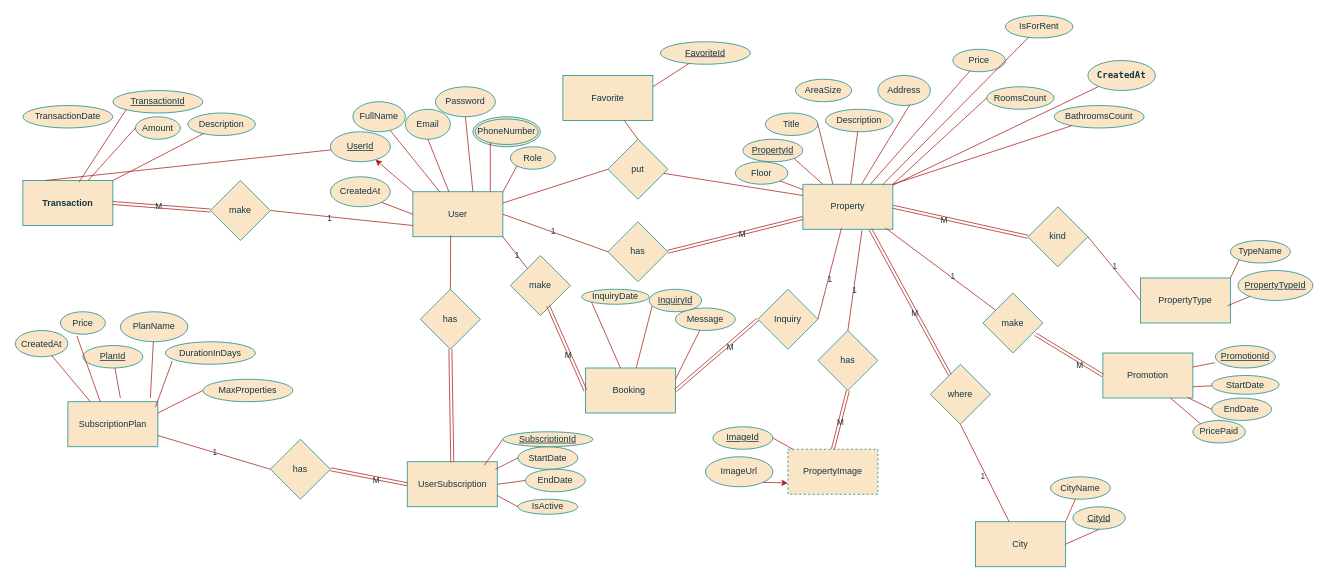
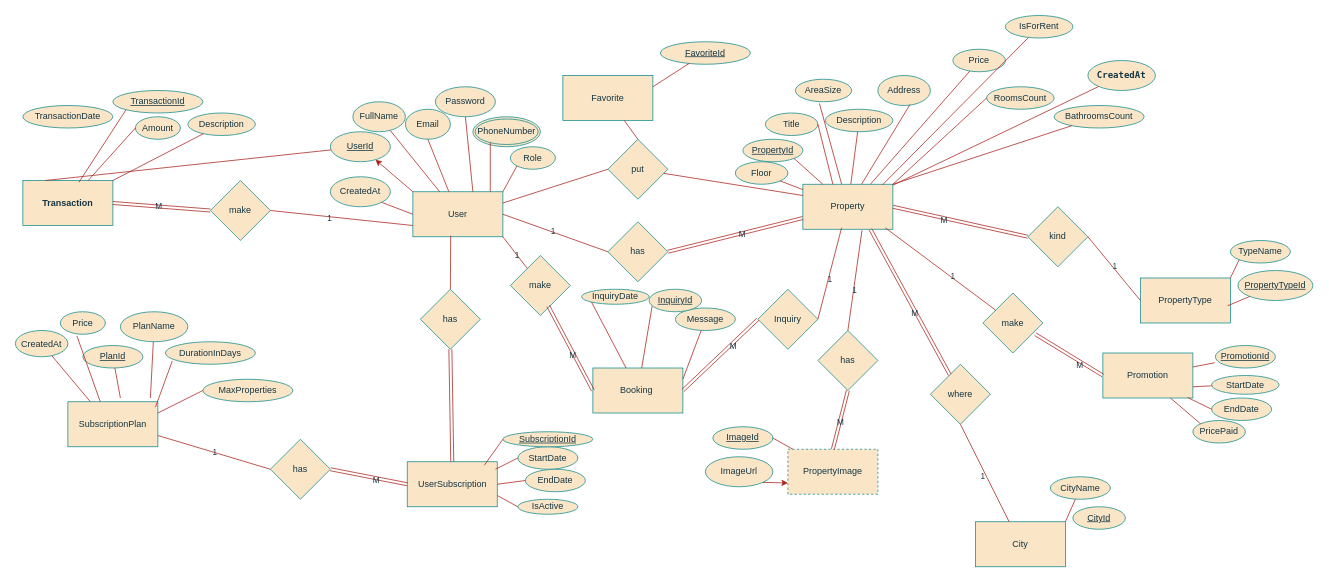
edge "AreaSize" -- "Property": added
node "Booking": moved (630, 390) -> (638, 390)
edge "CityId" -- "City": removed
